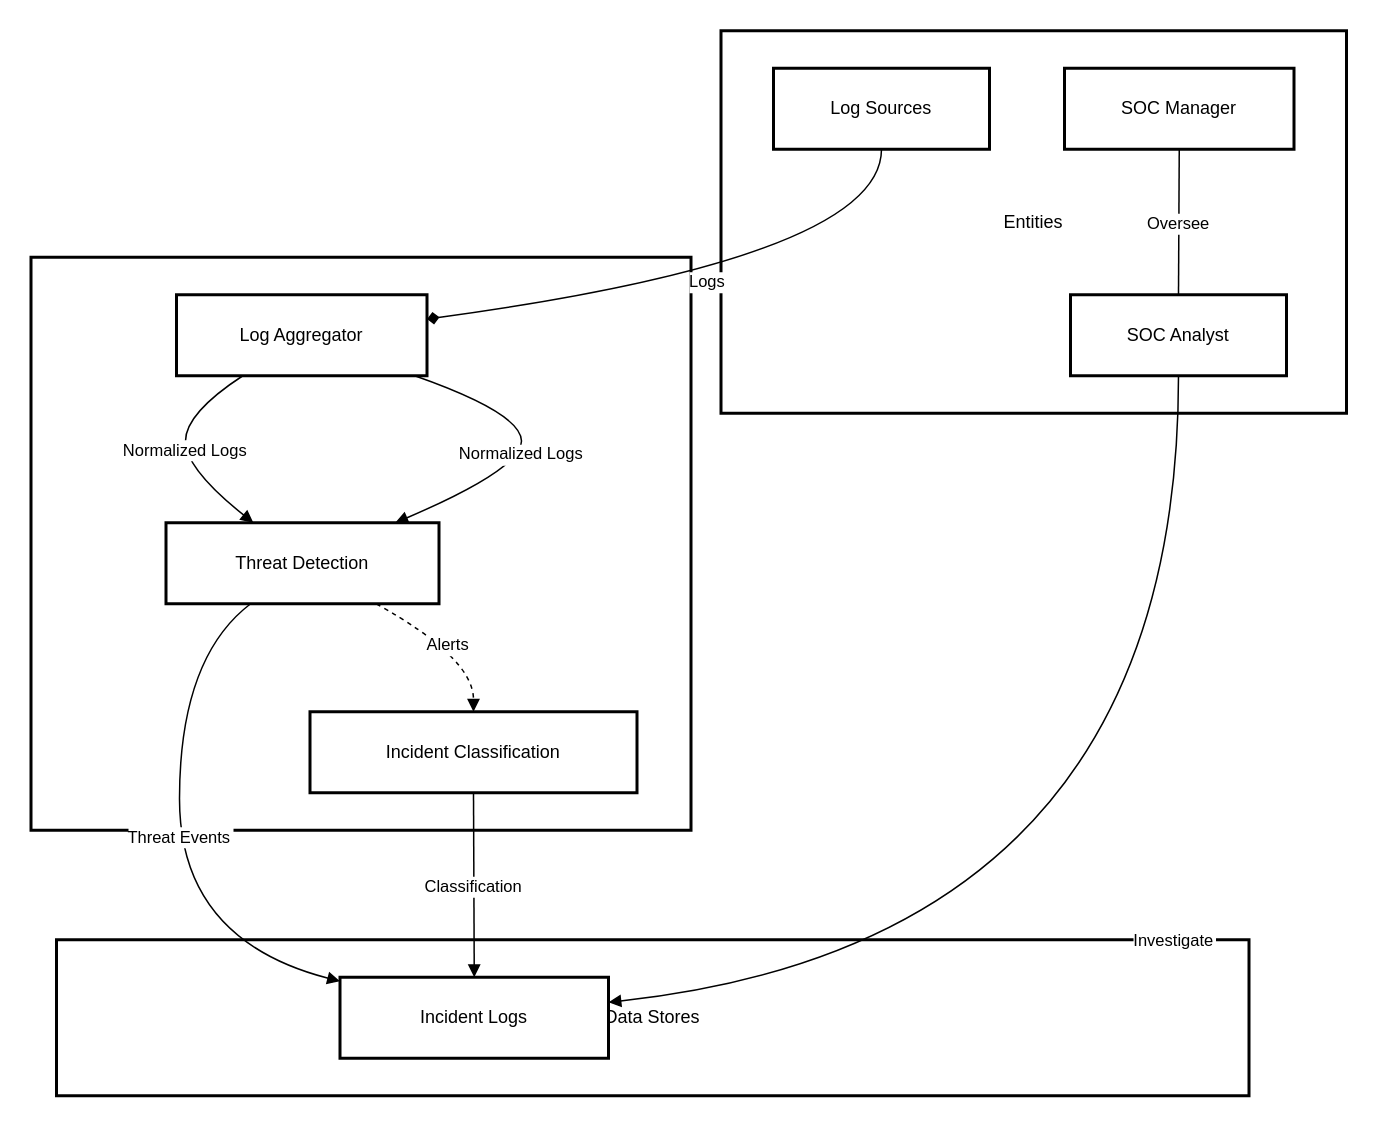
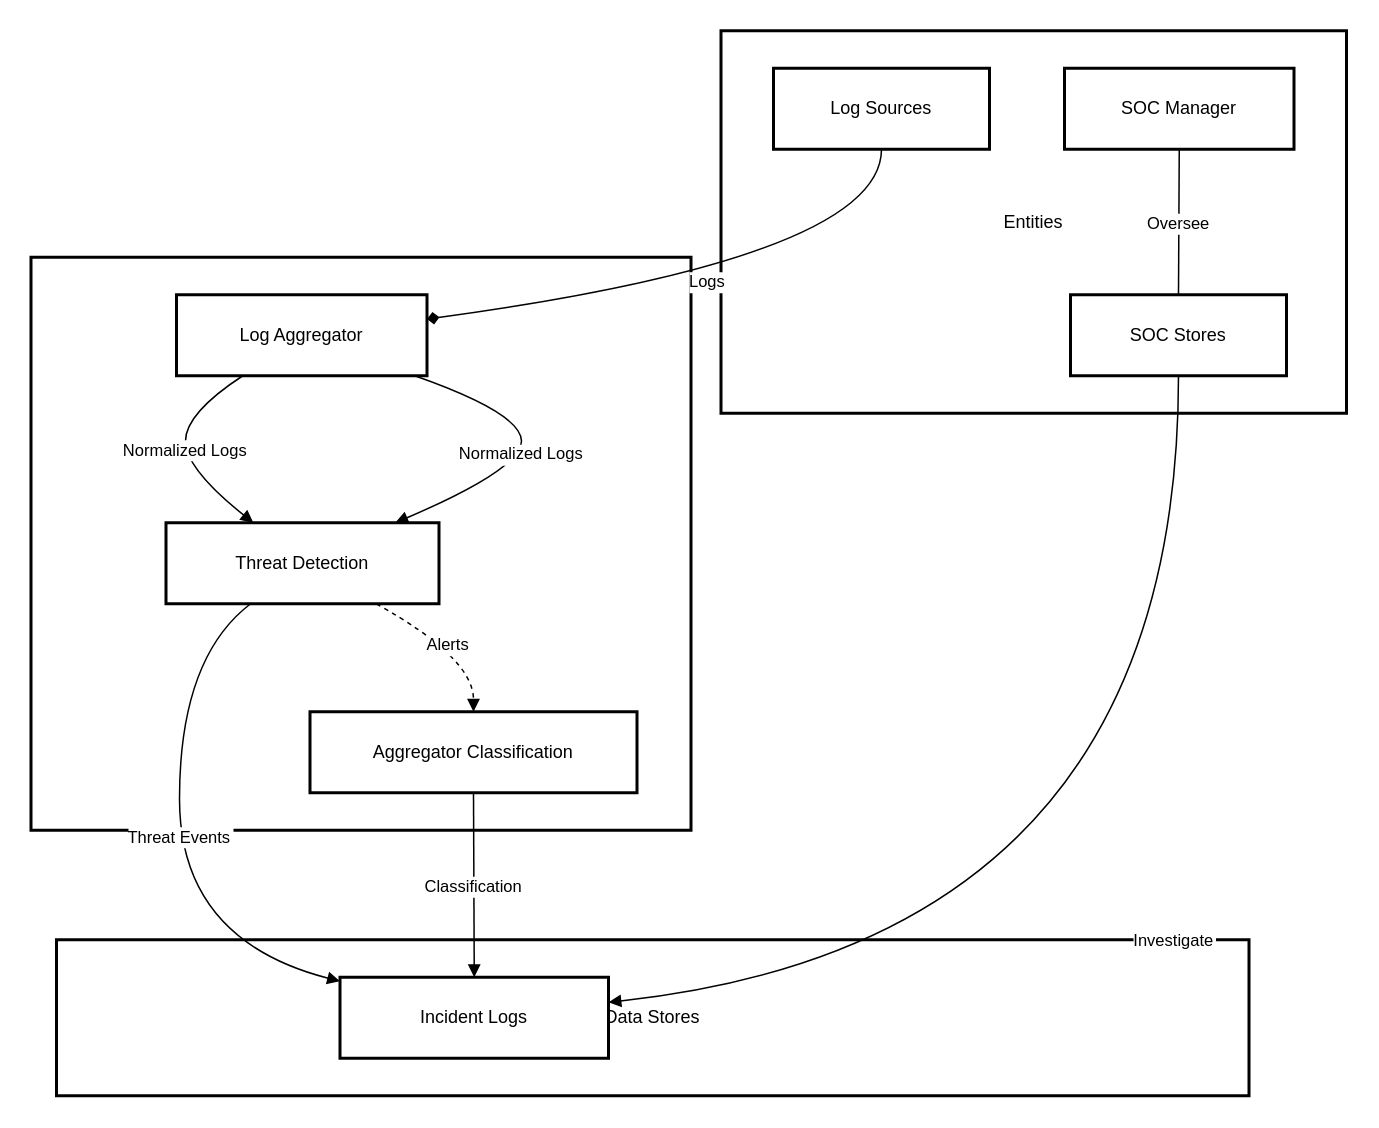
node "SOC Analyst": label "SOC Analyst" -> "SOC Stores"
node "Incident Classification": label "Incident Classification" -> "Aggregator Classification"
